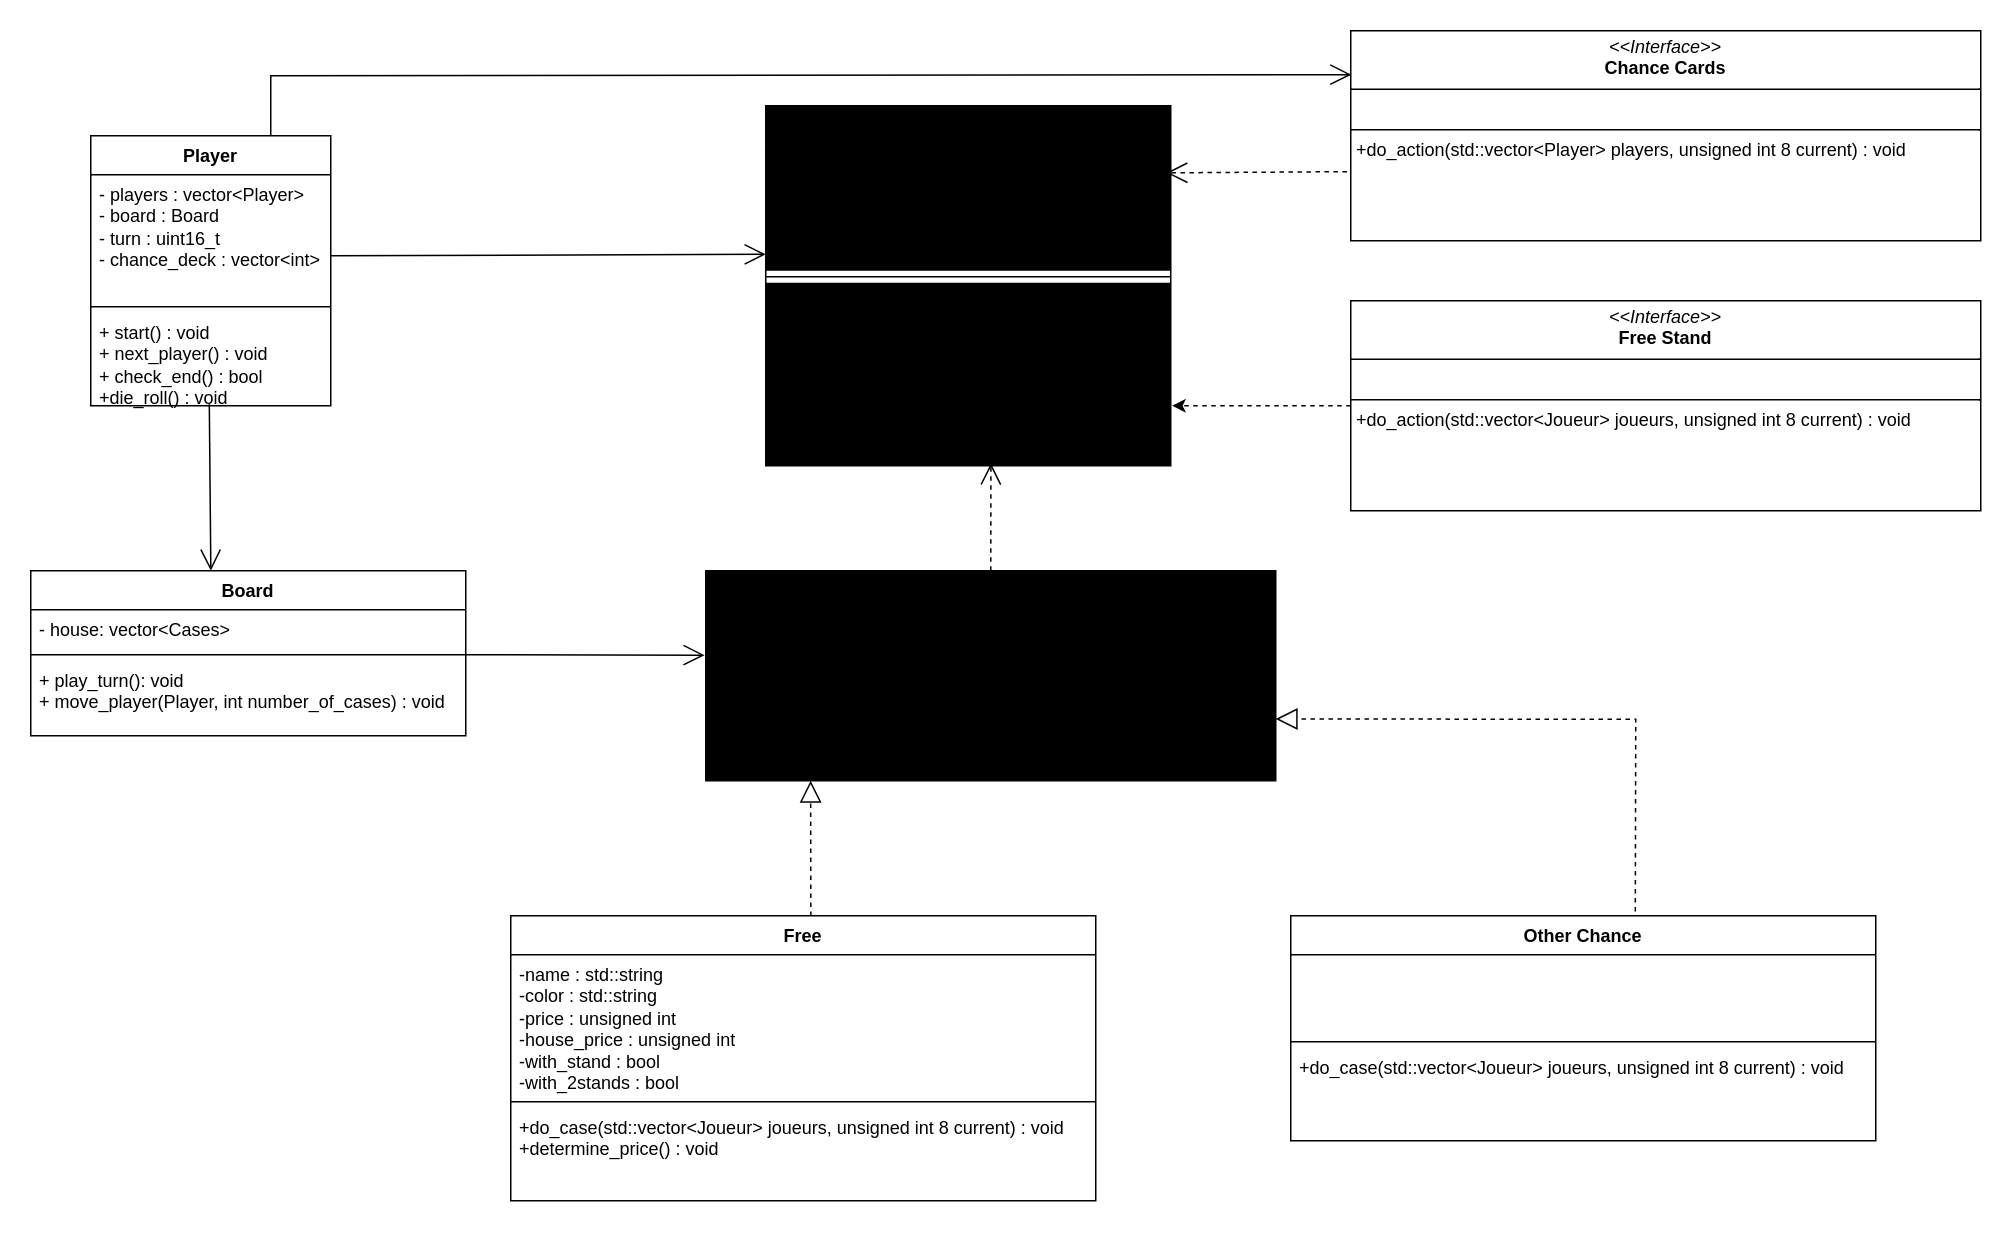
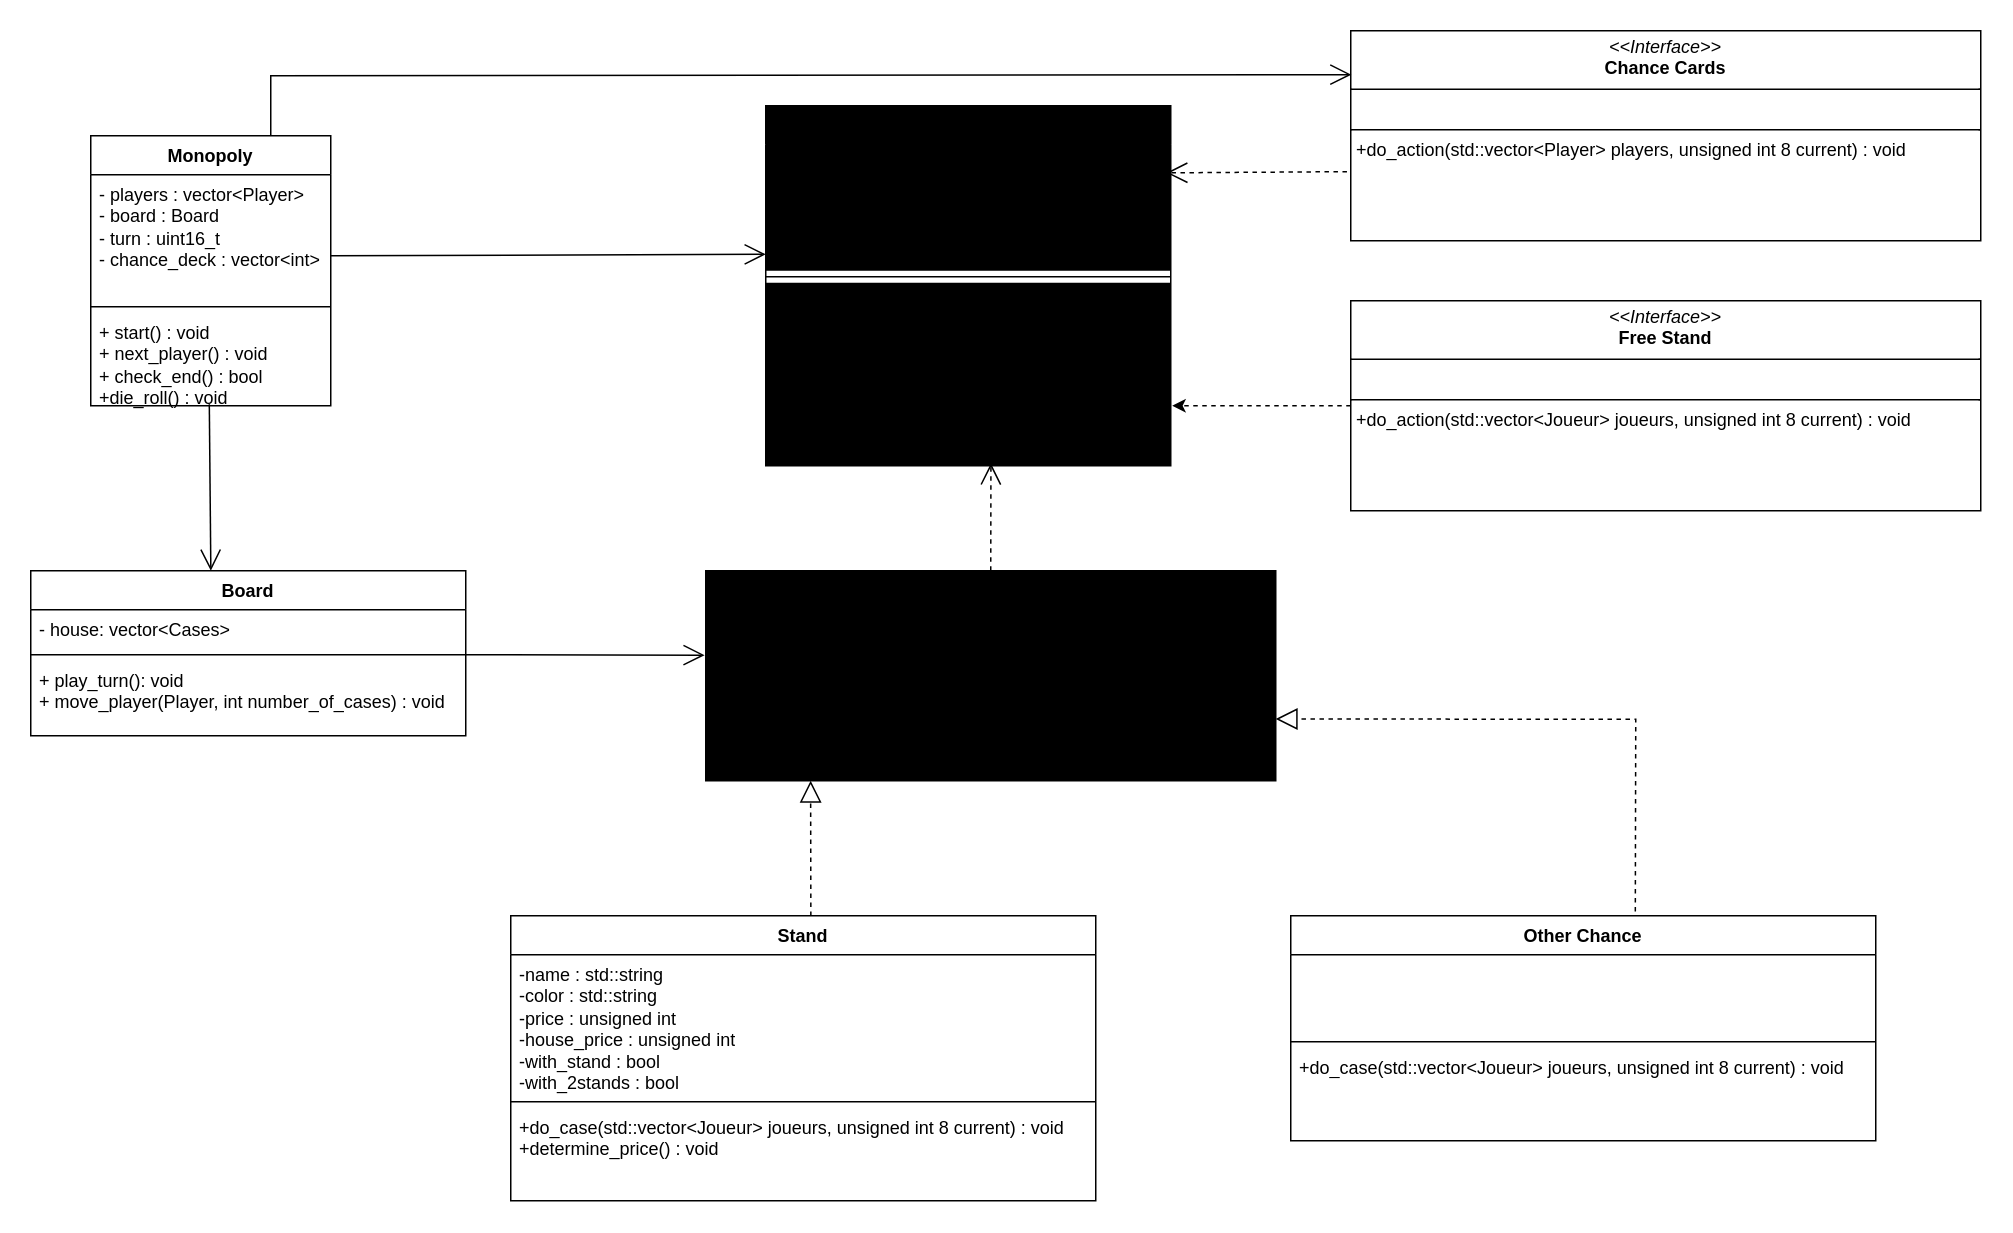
node "Player": label "Player" -> "Monopoly"
node "Free": label "Free" -> "Stand"
